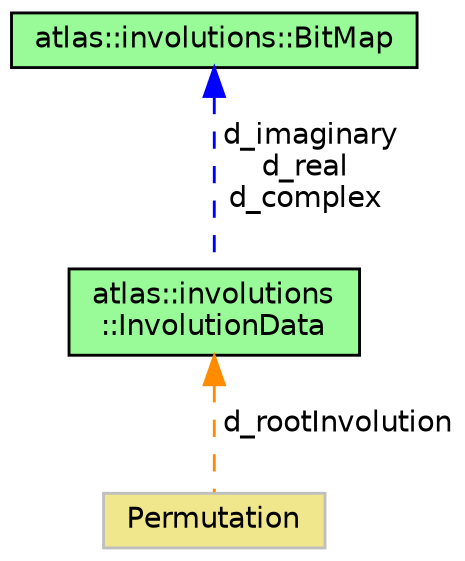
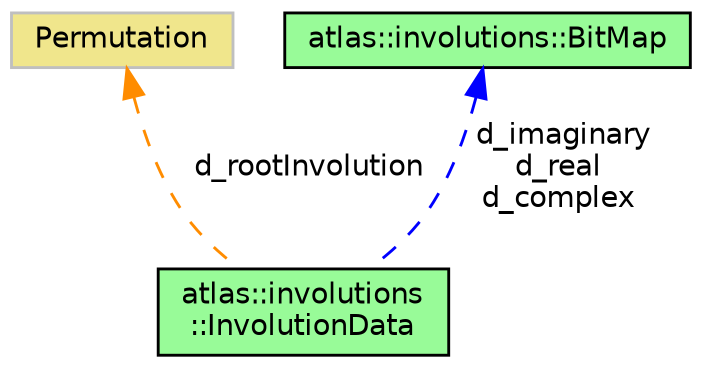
edge "Permutation" -> "atlas::involutions ::InvolutionData": reversed
